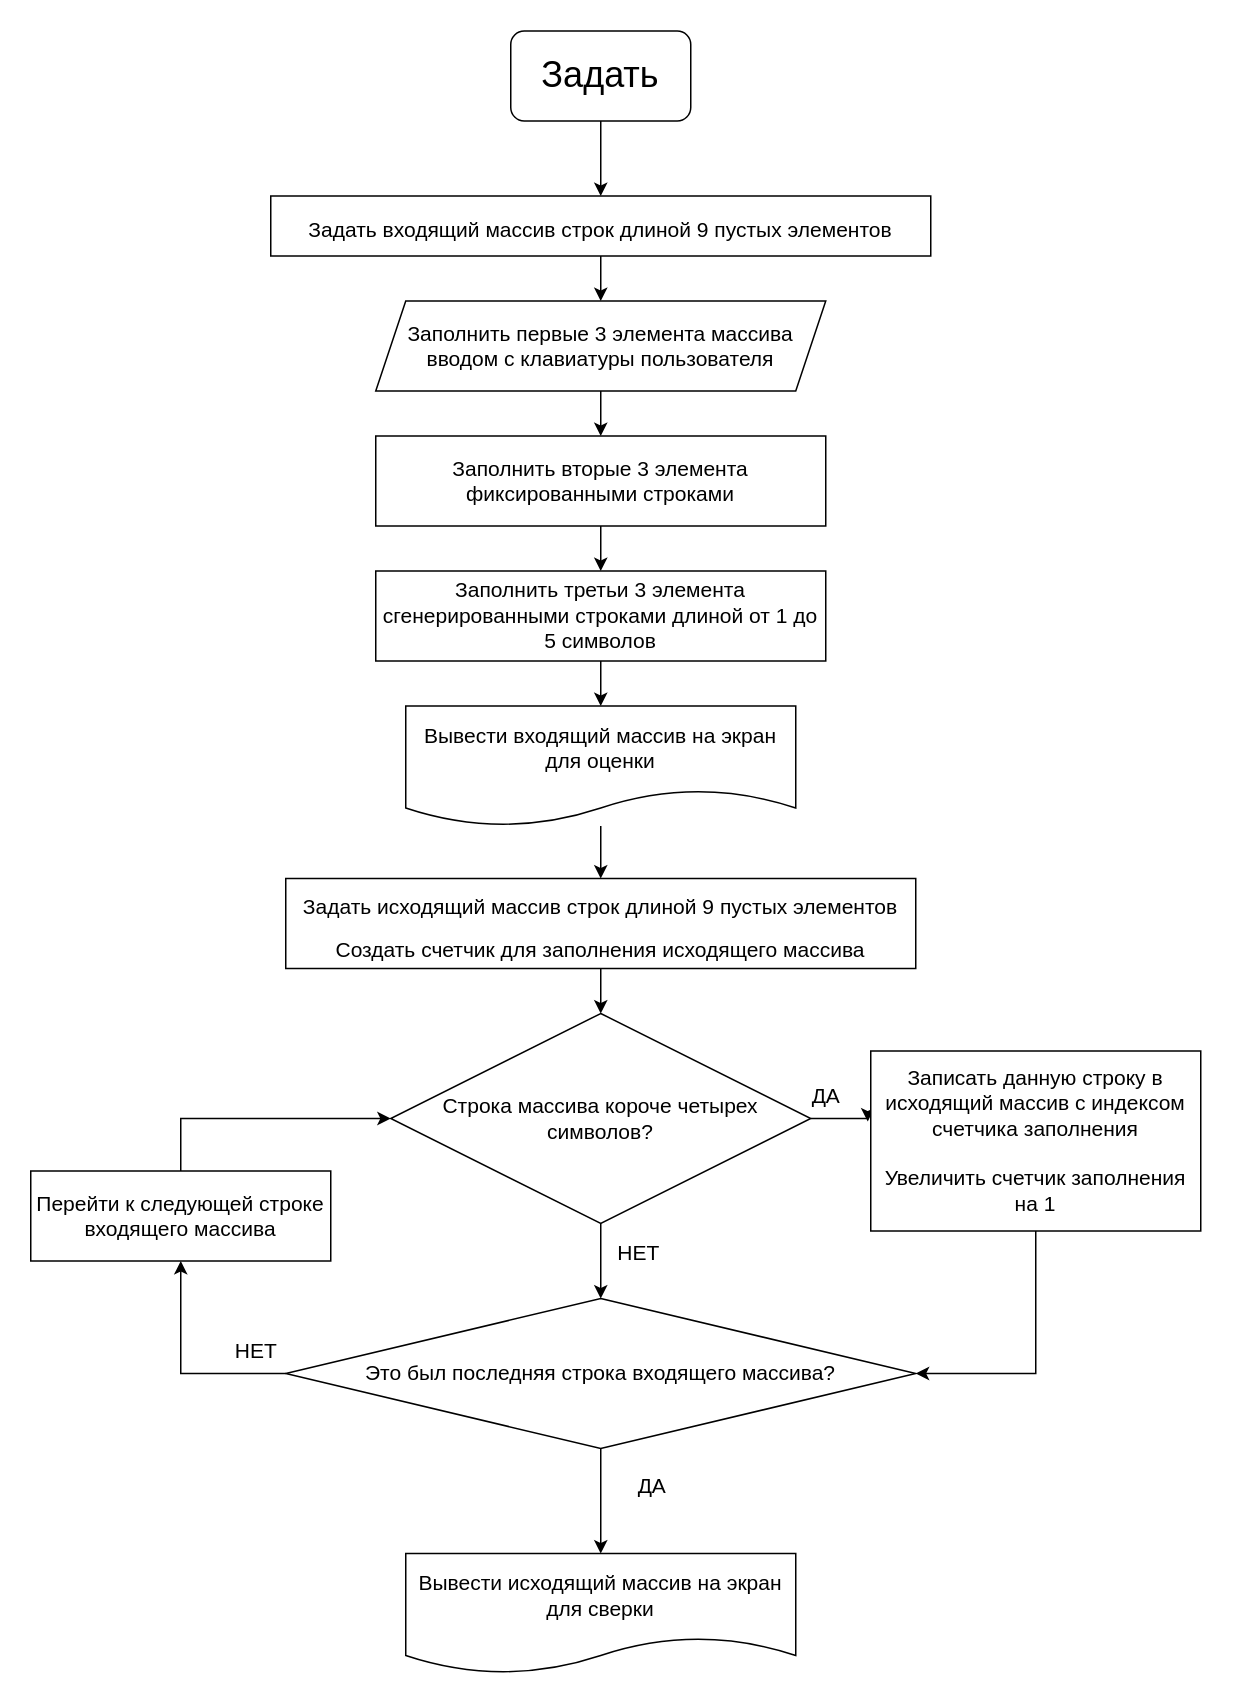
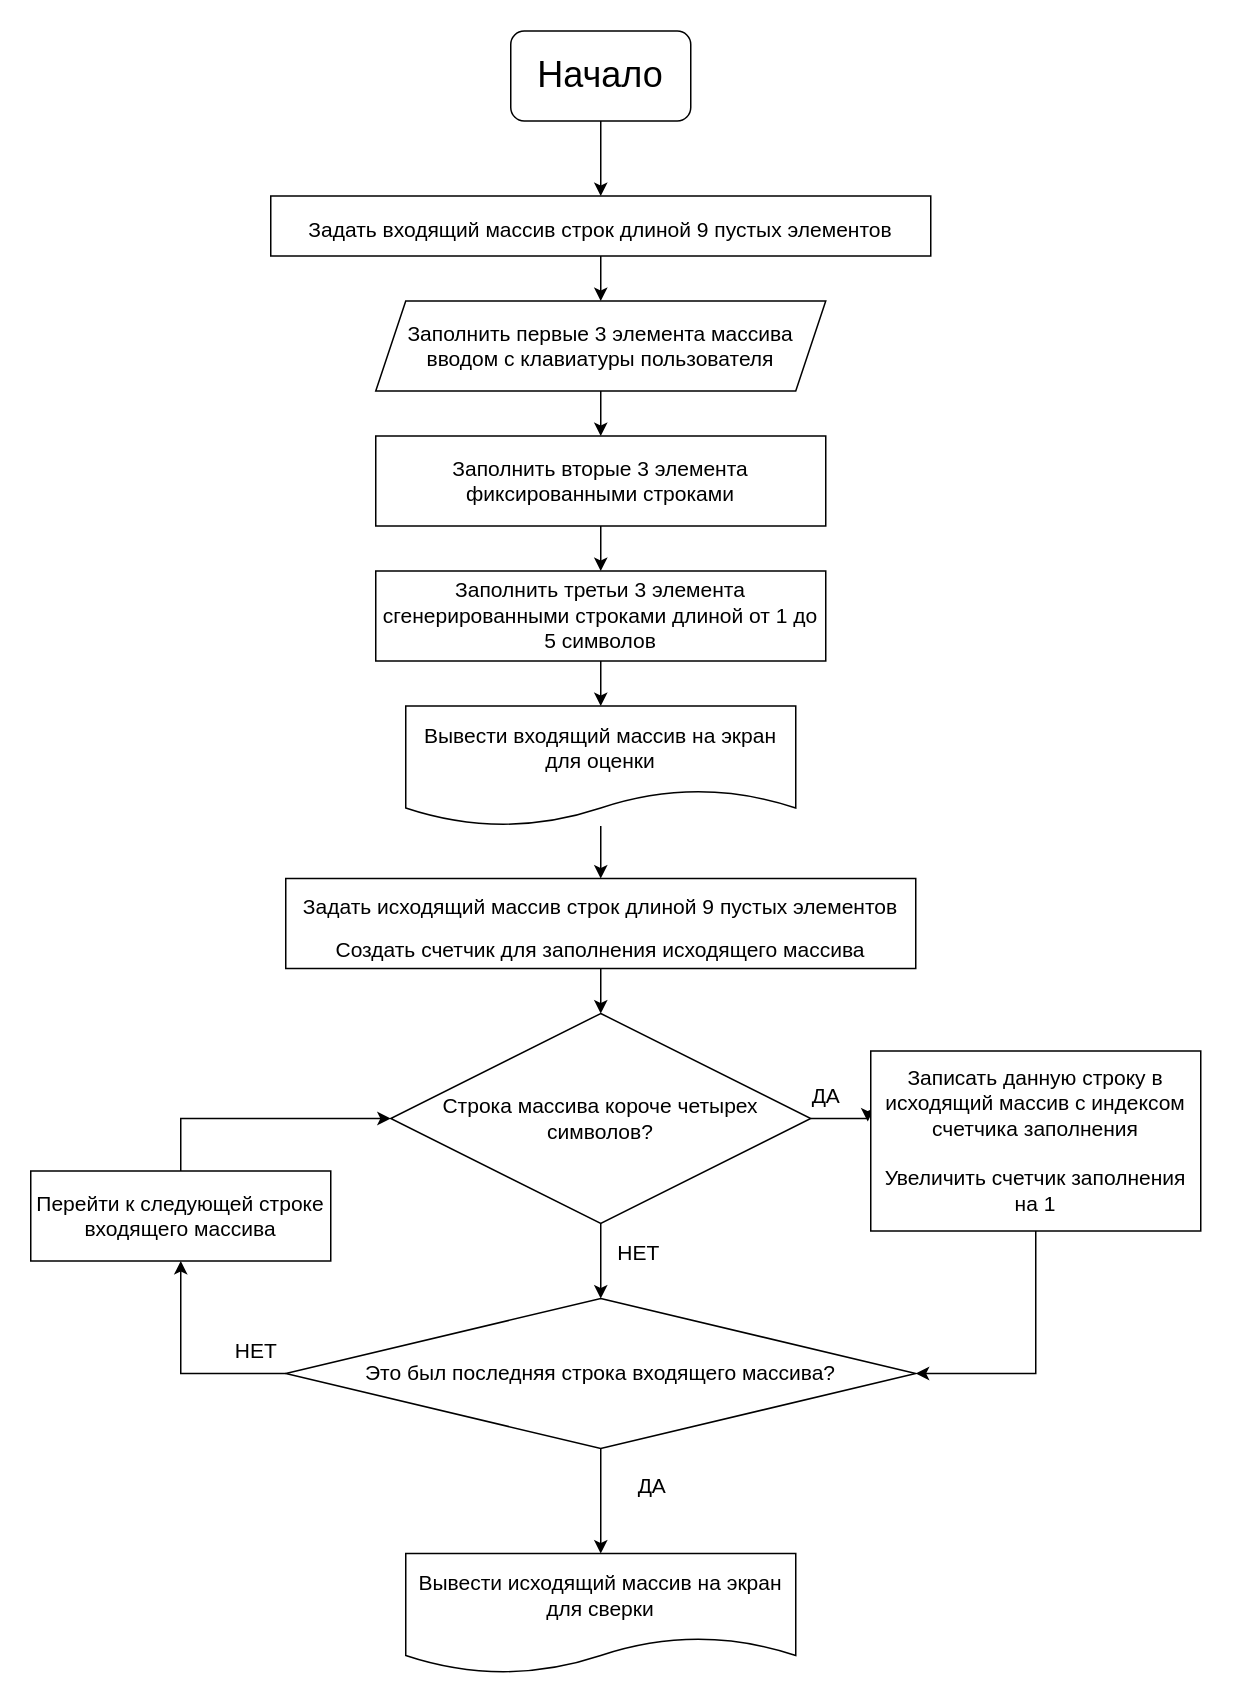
node "Задать": label "Задать" -> "Начало"
